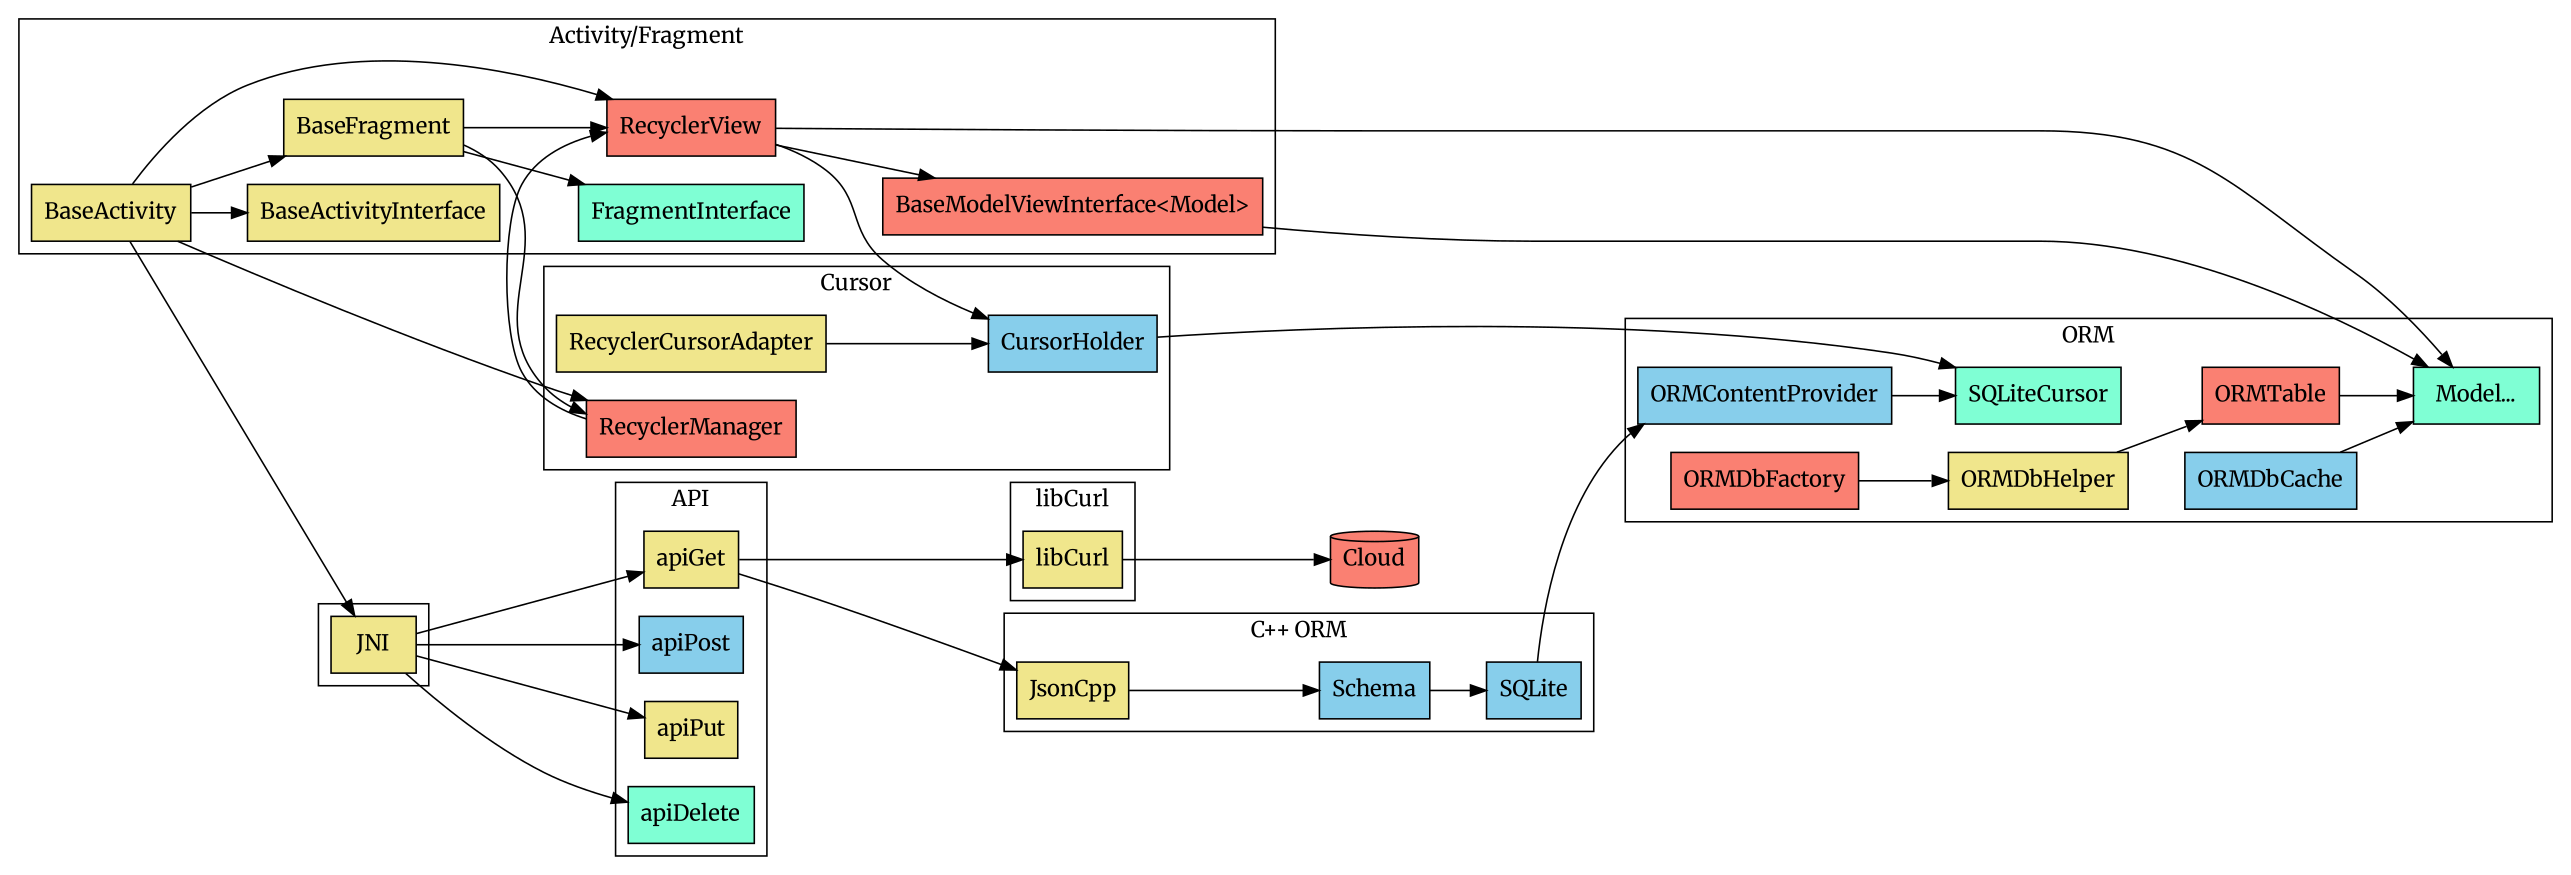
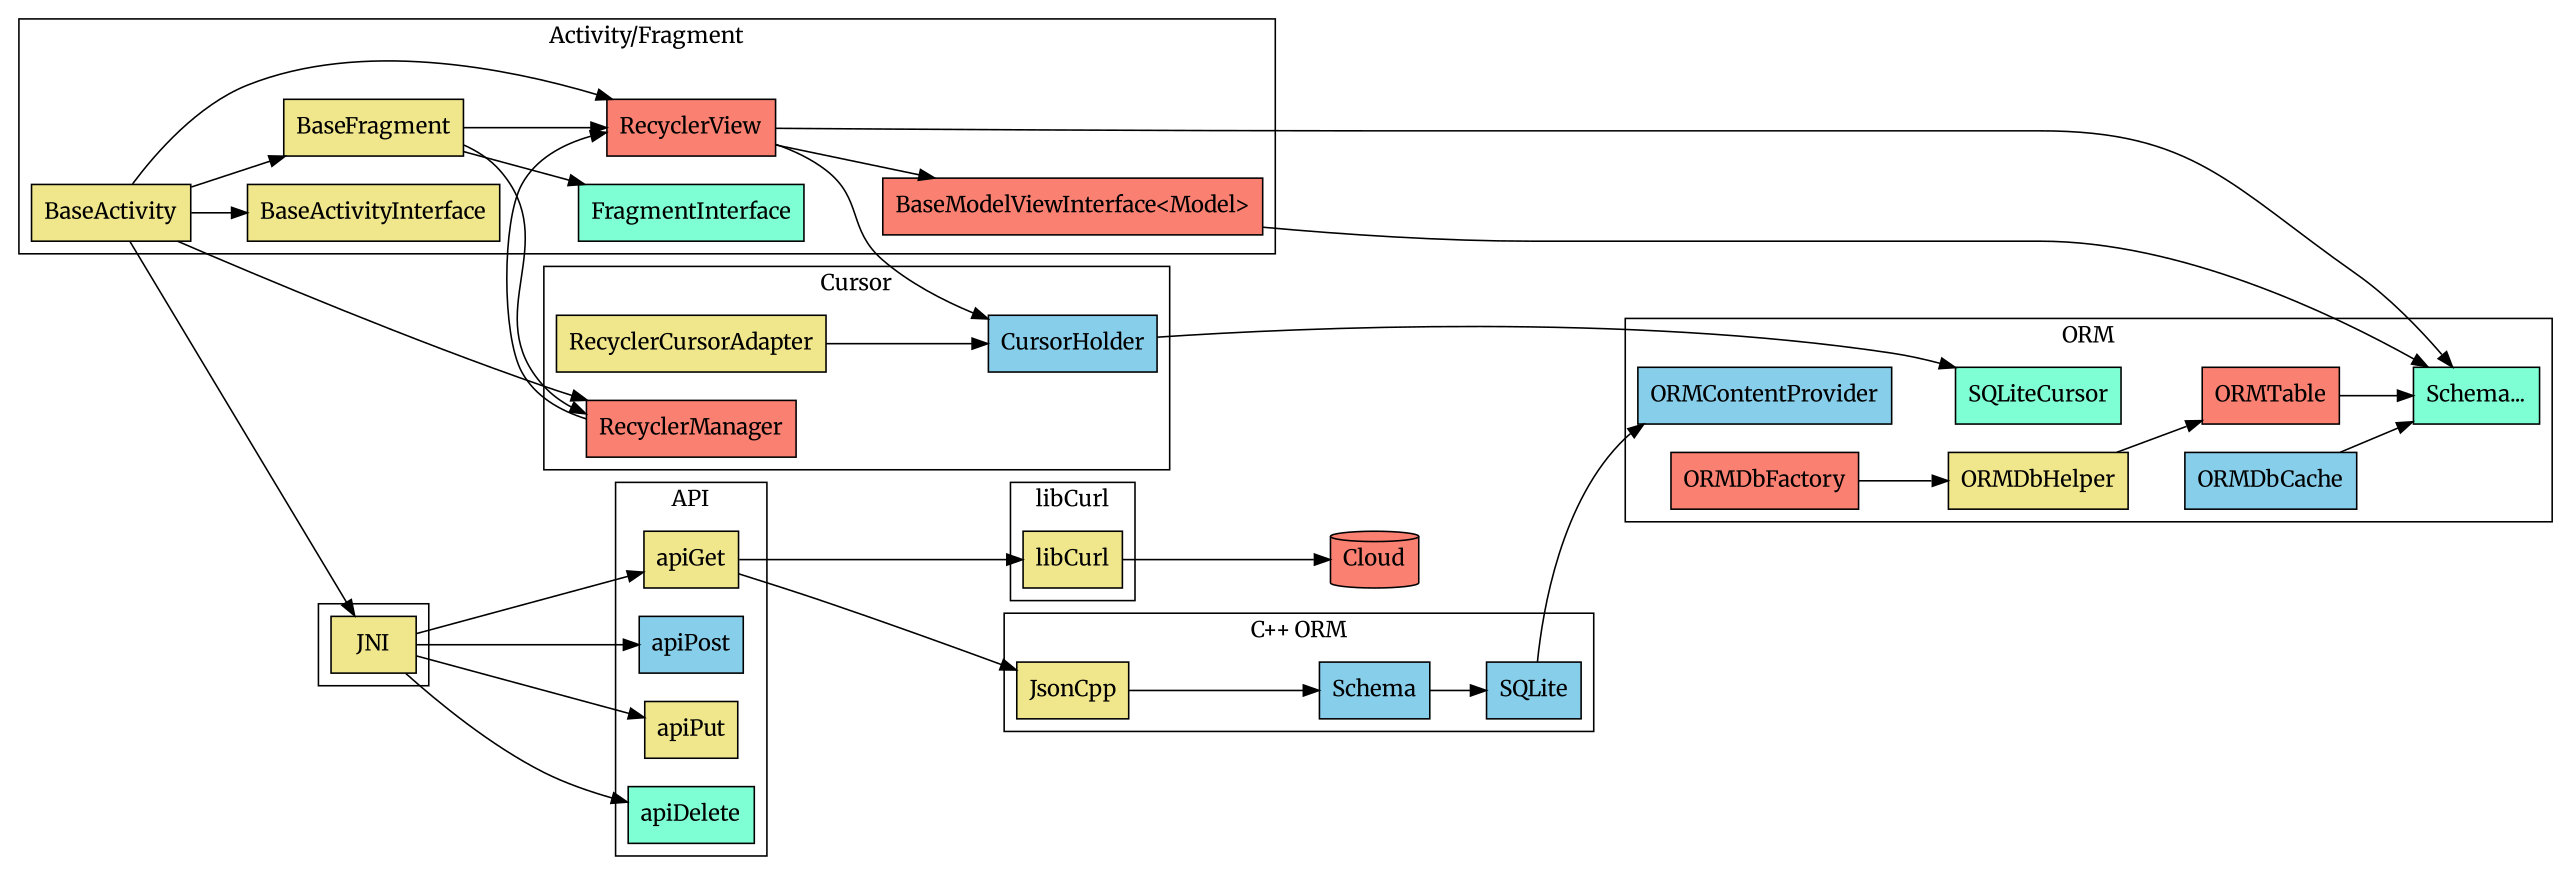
edge "ORMContentProvider" -> "SQLiteCursor": removed
node "Model...": label "Model..." -> "Schema..."
